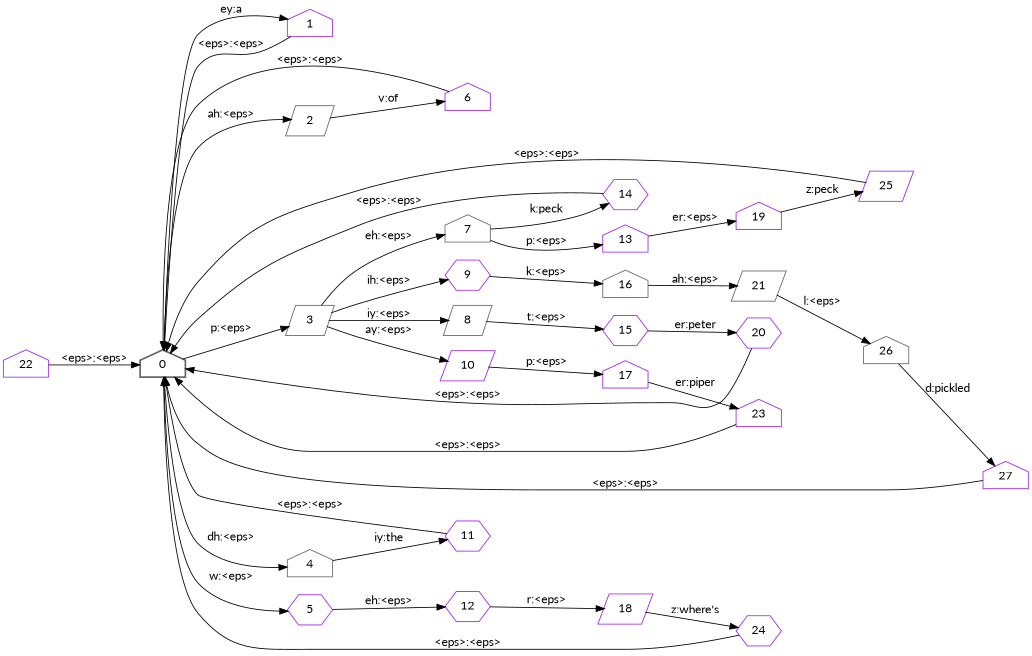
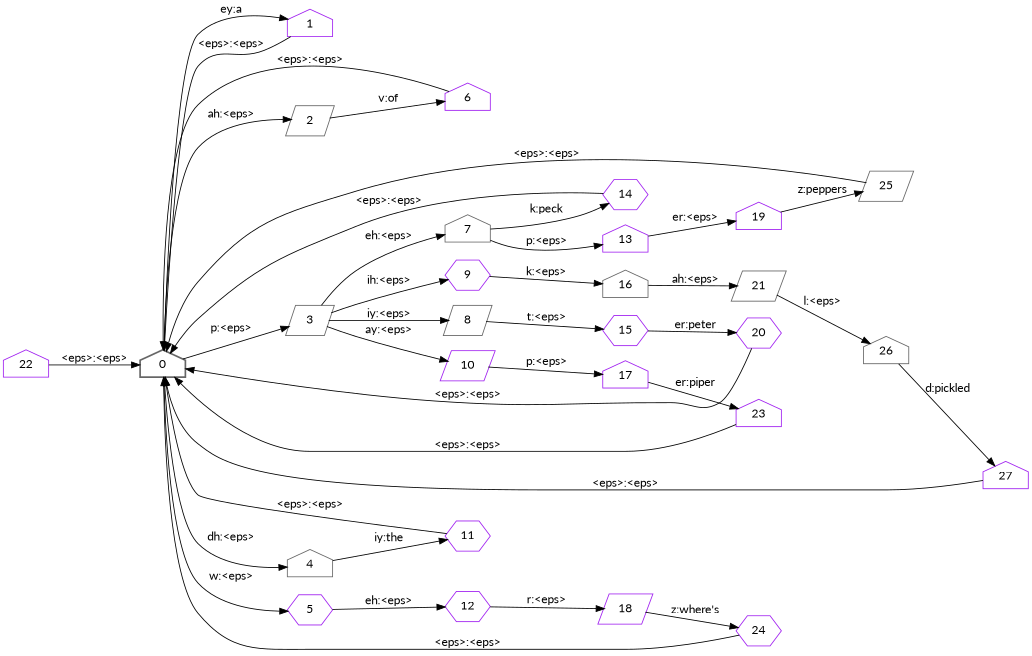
node "25": color purple -> gray40
edge "19" -> "25": label "z:peck" -> "z:peppers"
